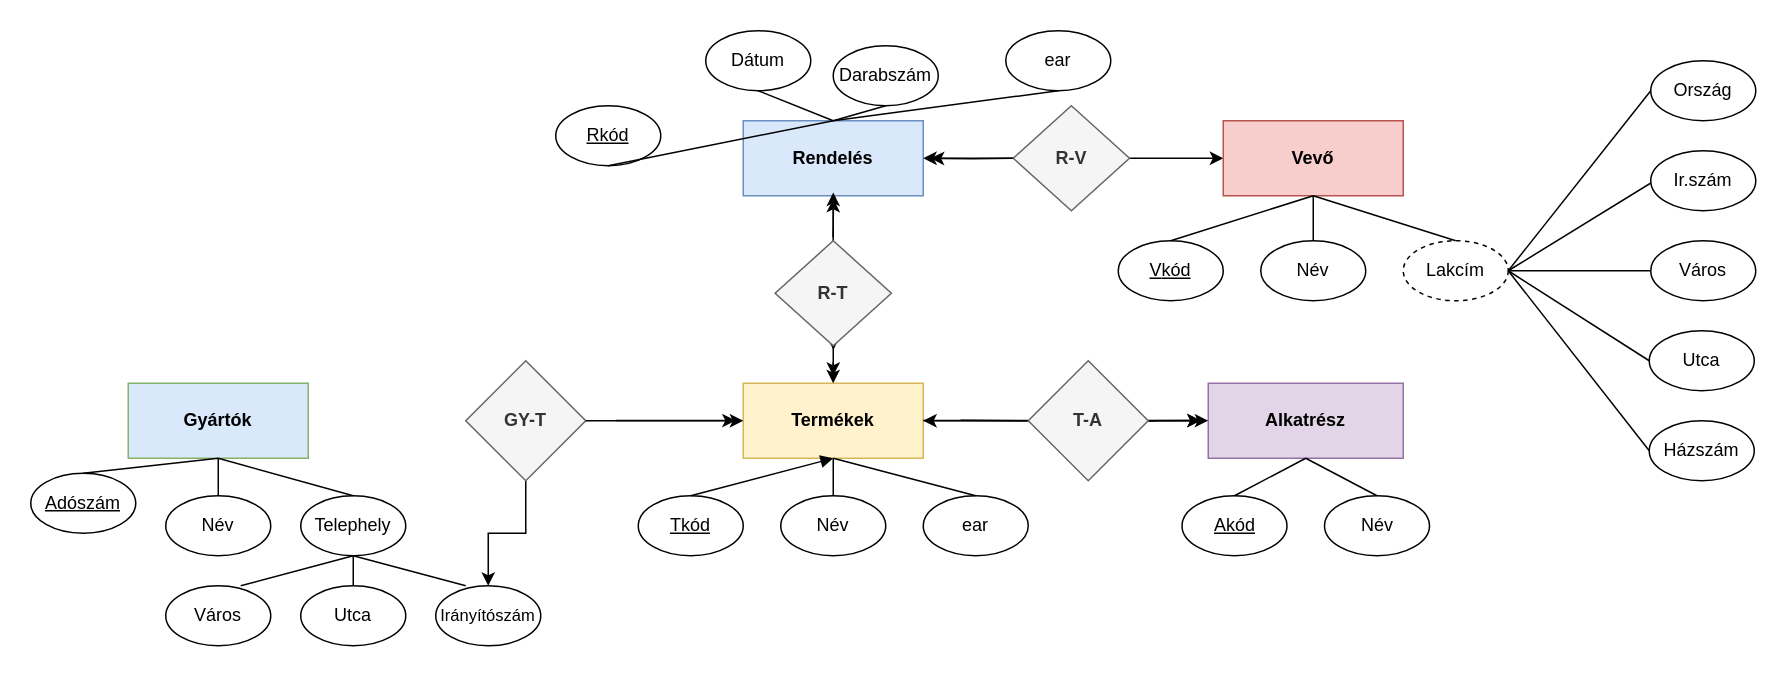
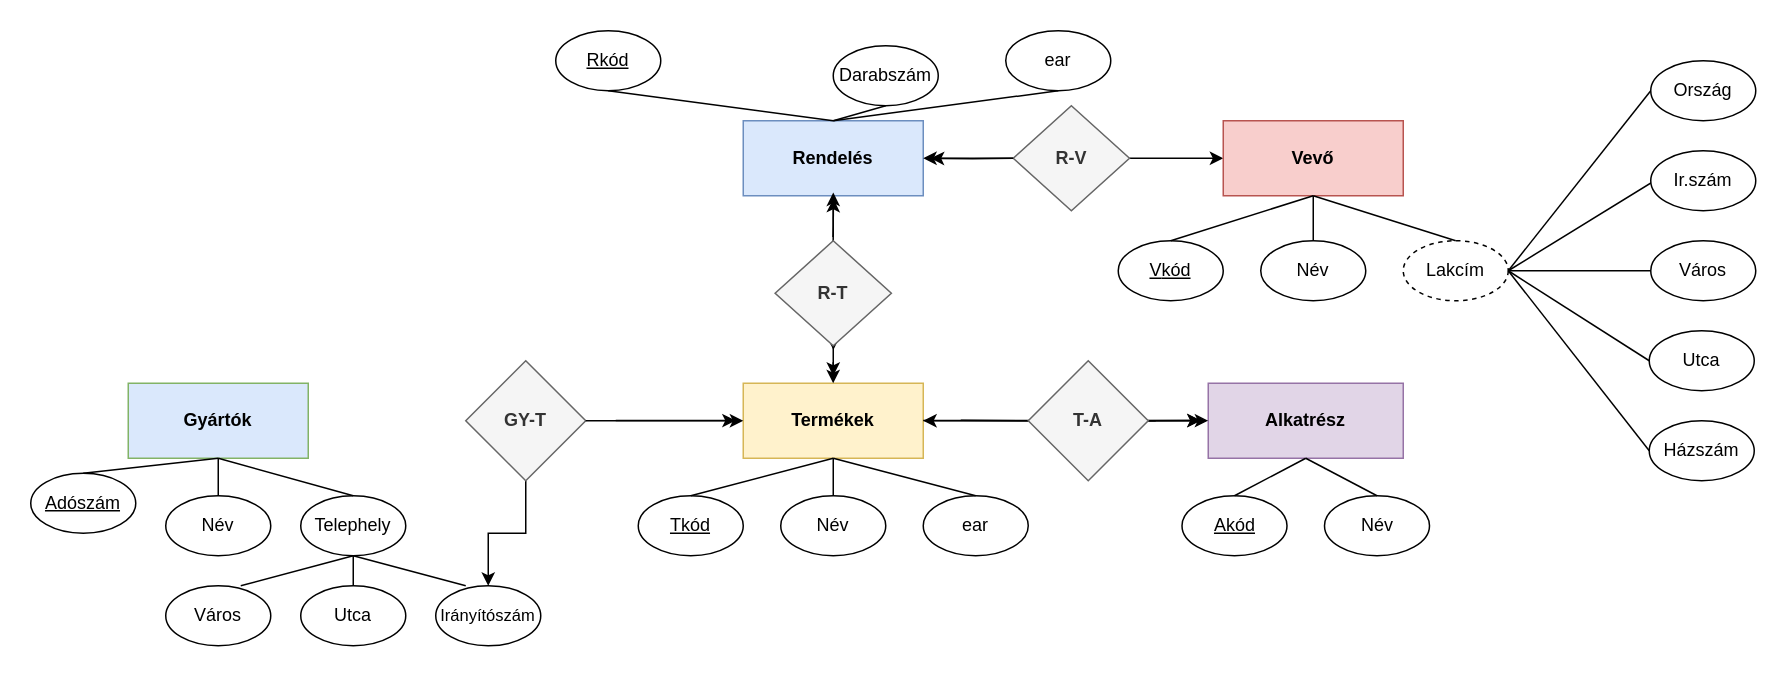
node "Dátum": removed
edge "Dátum" -- "Rendelés": removed
node "Rkód": moved (608, 136) -> (608, 61)
edge "Tkód" -> "Termékek": arrowhead block -> none
